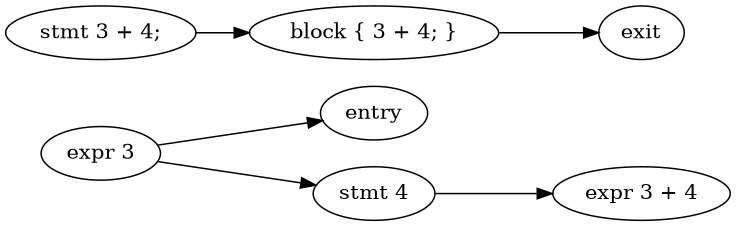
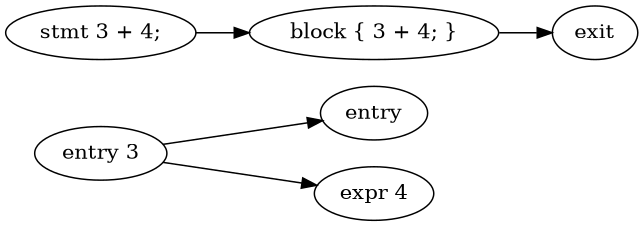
node "expr 3": label "expr 3" -> "entry 3"
node "stmt 4": label "stmt 4" -> "expr 4"
node "expr 3 + 4": removed
